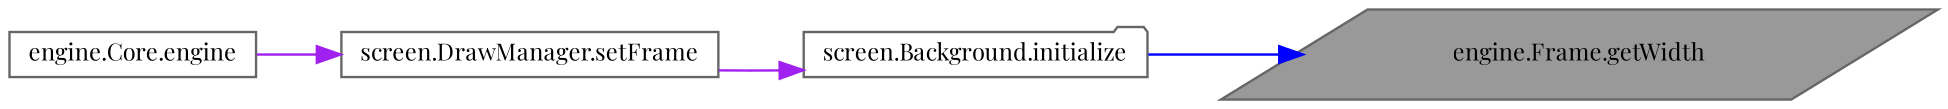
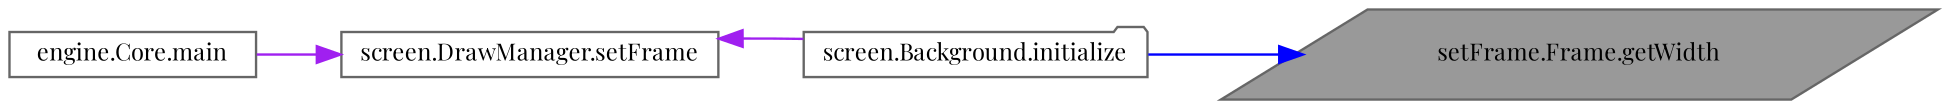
node "engine.Core.engine": label "engine.Core.engine" -> "engine.Core.main"
node "engine.Frame.getWidth": label "engine.Frame.getWidth" -> "setFrame.Frame.getWidth"
edge "screen.DrawManager.setFrame" -> "screen.Background.initialize": reversed
